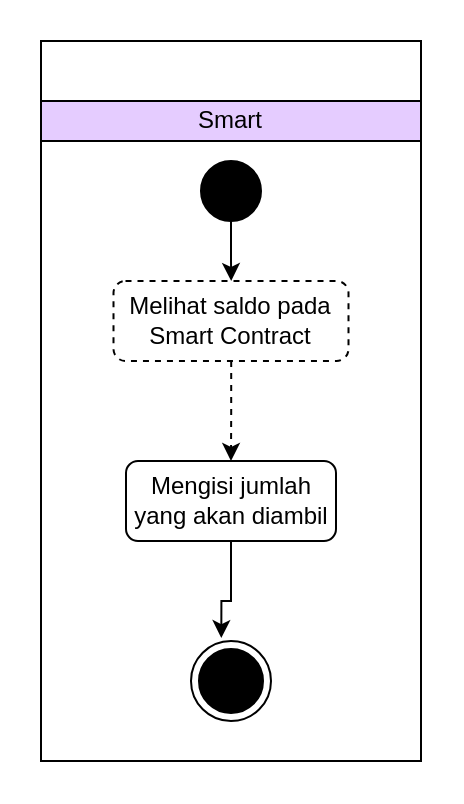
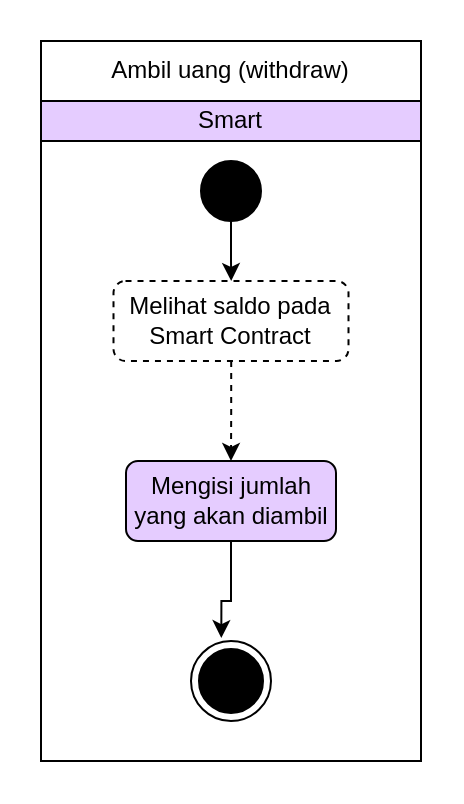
node "Ambil uang (withdraw)": added
node "Mengisi jumlah yang akan diambil": fillcolor #ffffff -> #e5ccff
